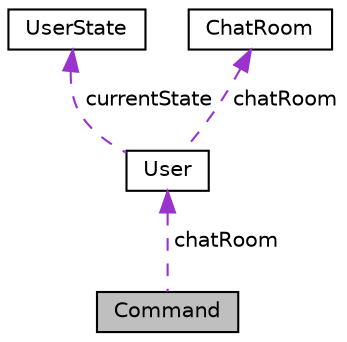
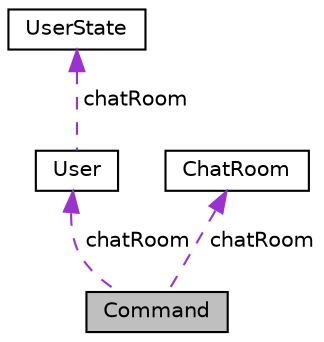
edge "User" -> "UserState": label " currentState" -> " chatRoom"
edge "User" -> "ChatRoom": now "Command" -> "ChatRoom"
